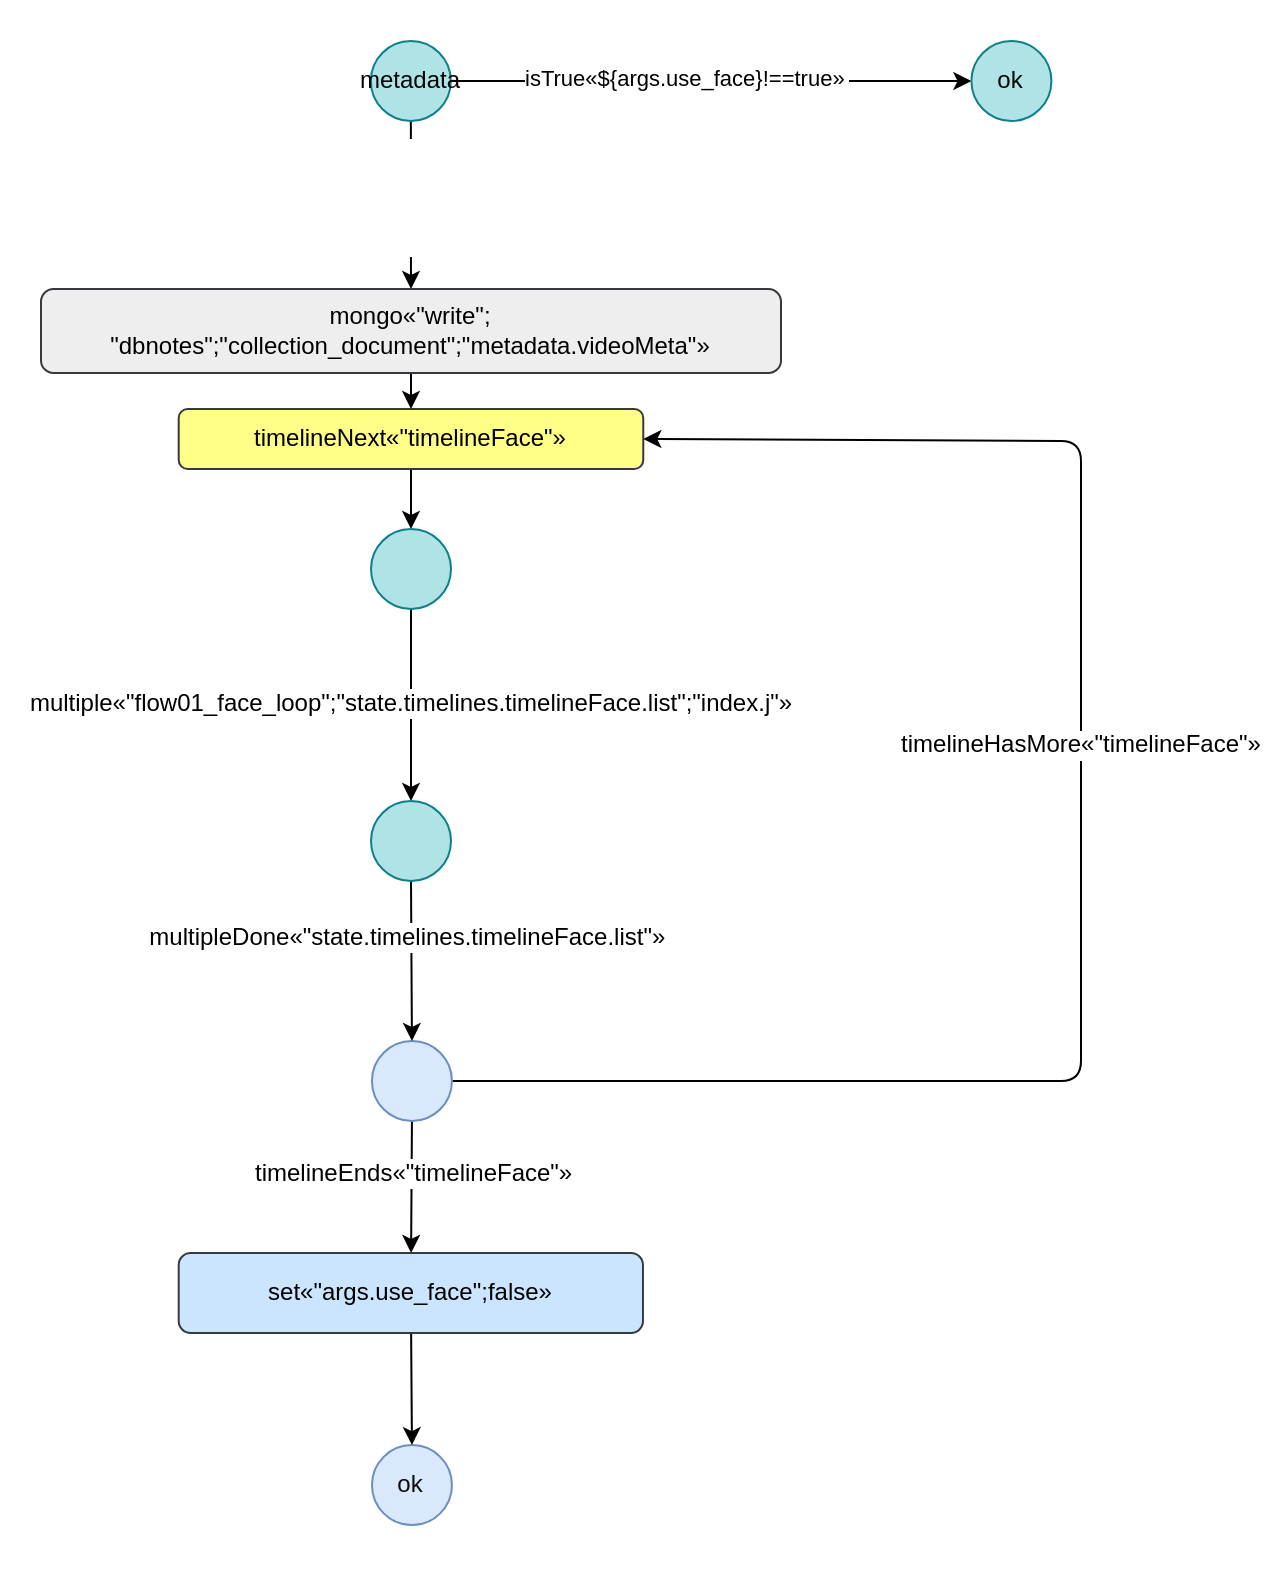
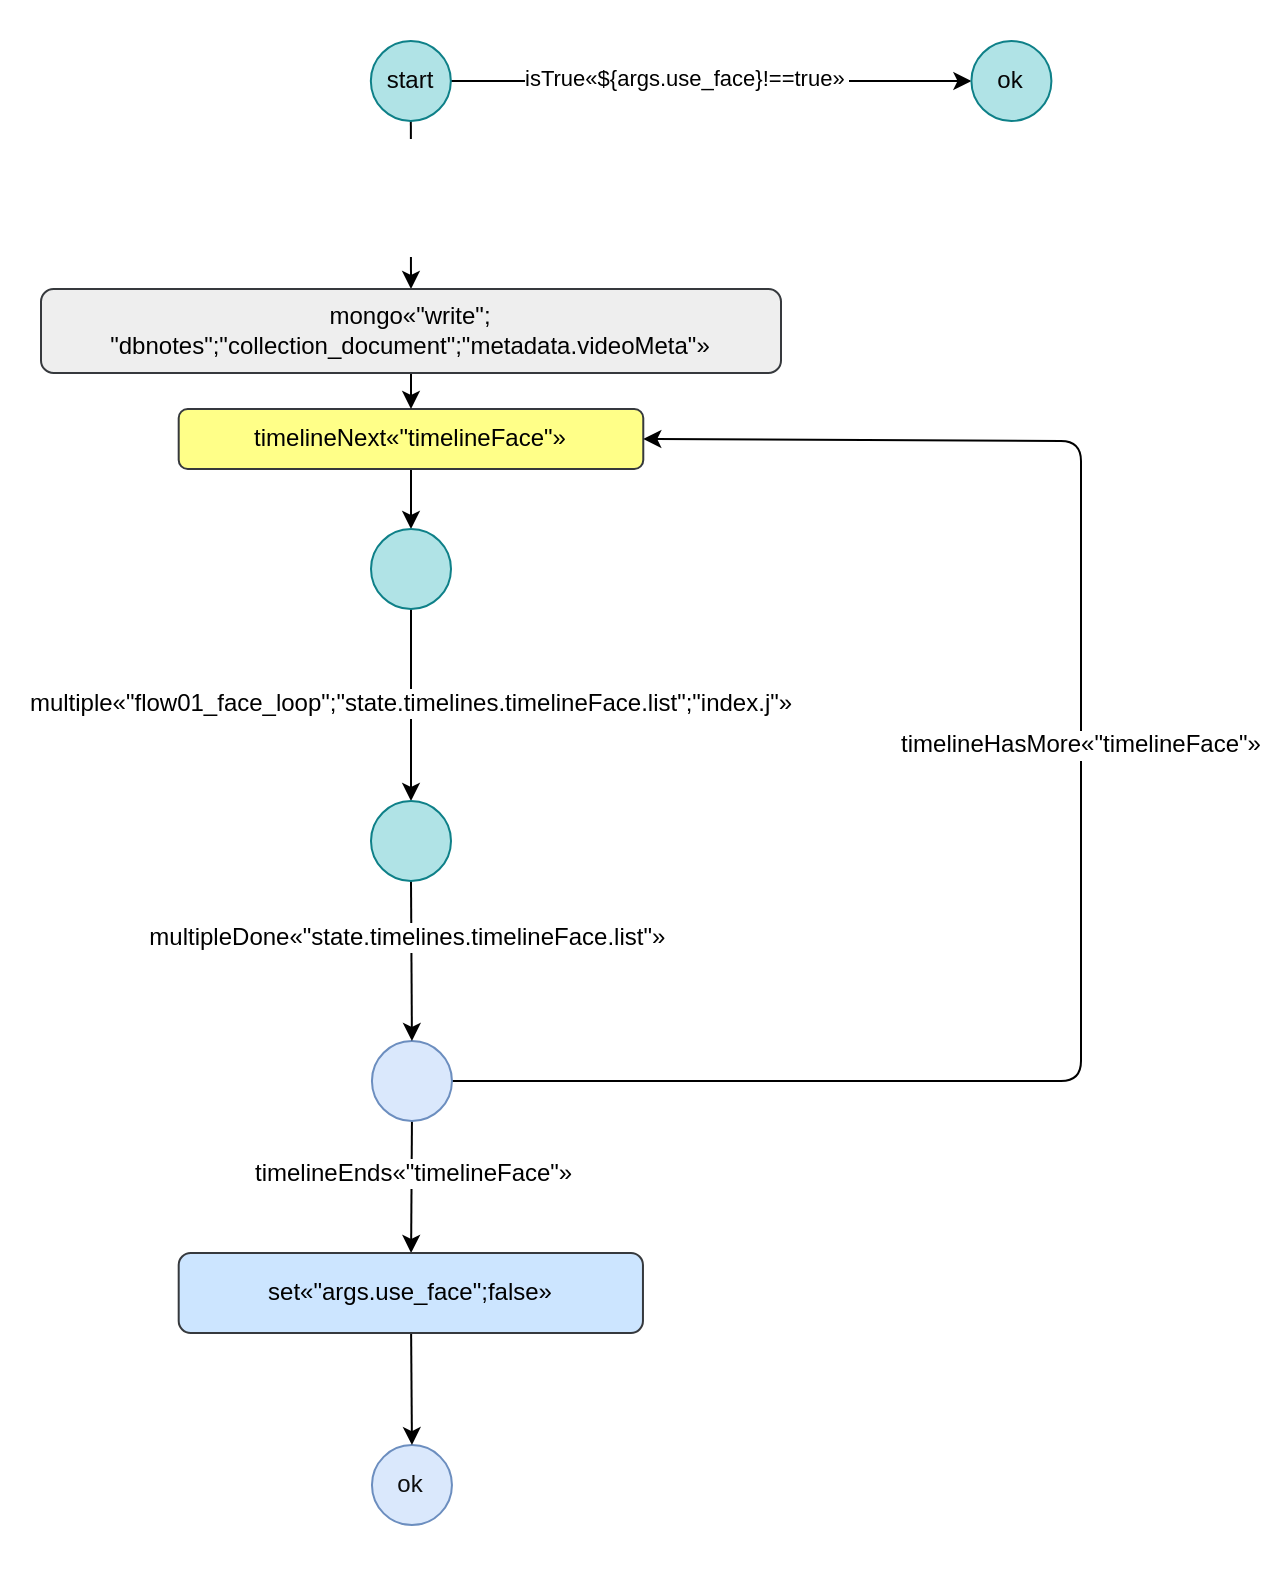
node "metadata": label "metadata" -> "start"
